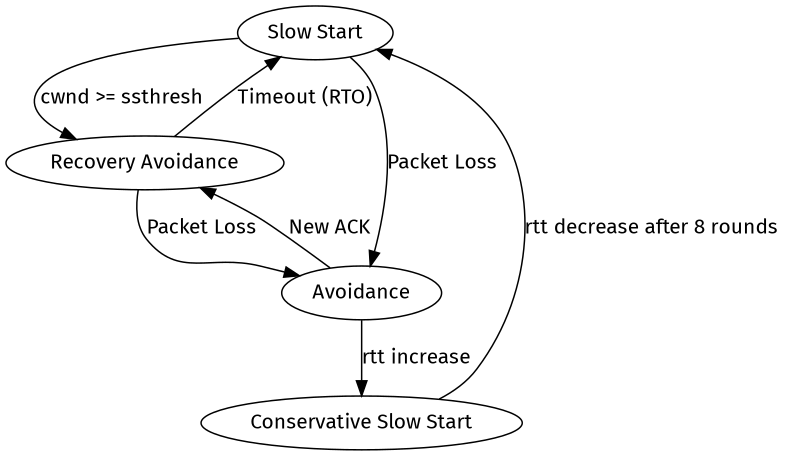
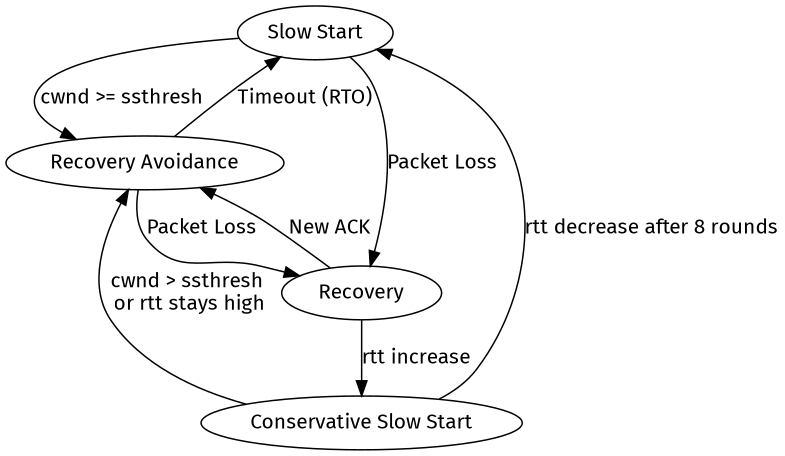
node "Avoidance": label "Avoidance" -> "Recovery"
edge "Conservative Slow Start" -> "Recovery Avoidance": added, label "cwnd > ssthresh or rtt stays high"
